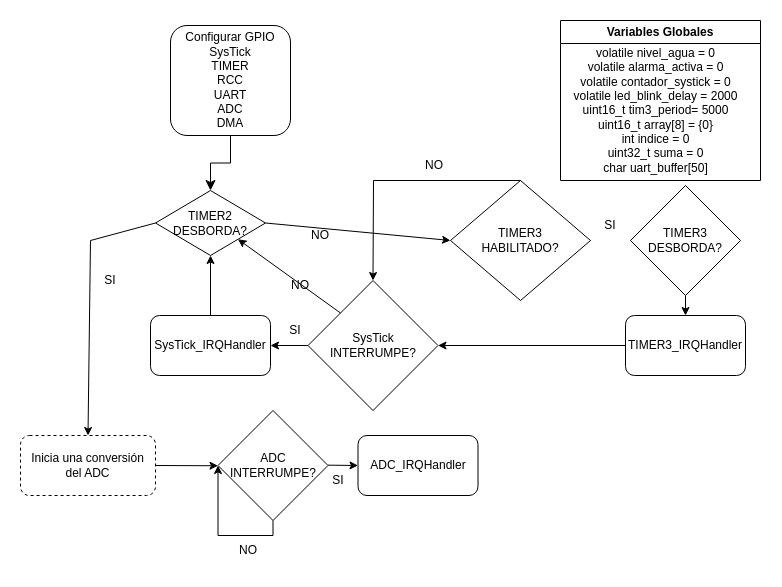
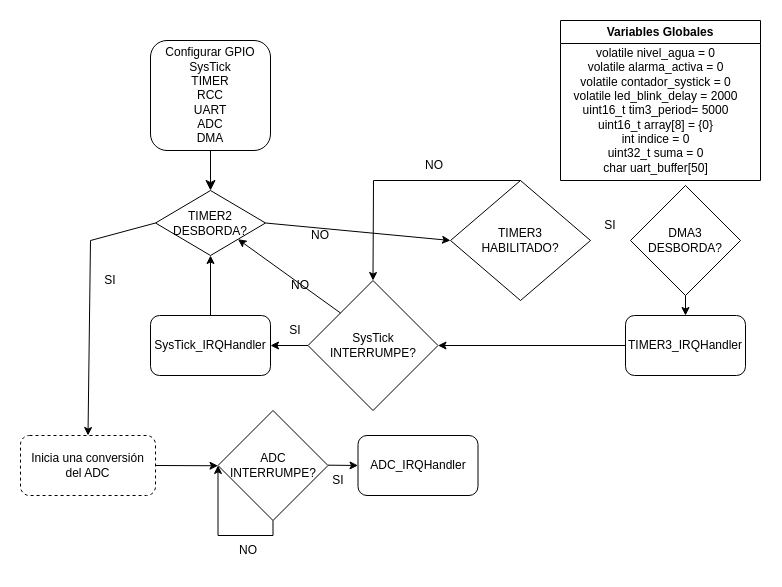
node "Configurar GPIO SysTick TIMER RCC UART ADC DMA": moved (231, 81) -> (211, 96)
node "TIMER3 DESBORDA?": label "TIMER3 DESBORDA?" -> "DMA3 DESBORDA?"
